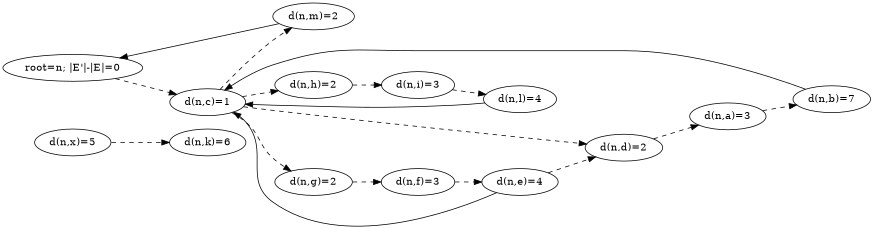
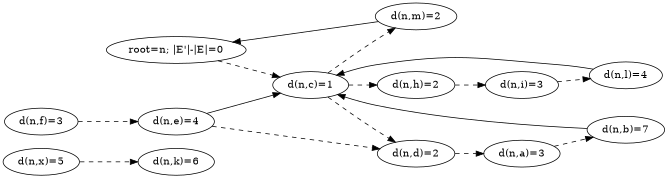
node "d(n,g)=2": removed
